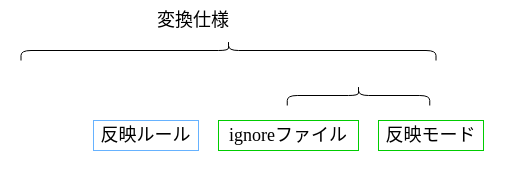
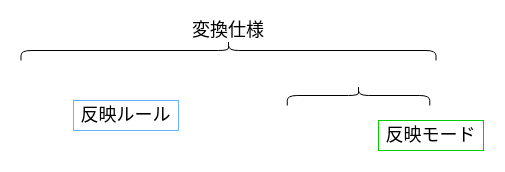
node "変換仕様": moved (194, 21) -> (229, 31)
node "反映ルール": moved (146, 136) -> (126, 116)
node "ignoreファイル": removed
